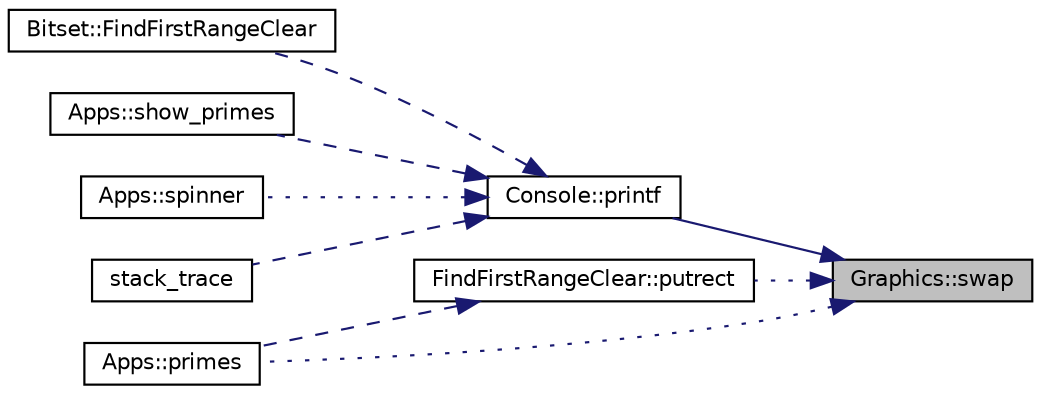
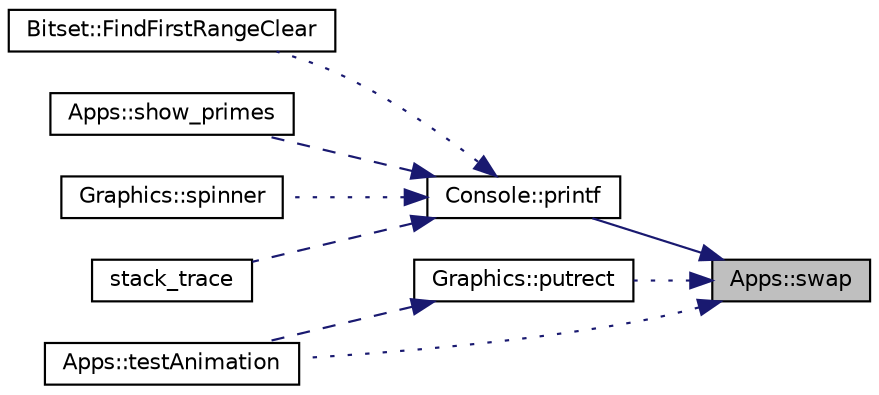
edge "Bitset::FindFirstRangeClear" -> "Console::printf": style dashed -> dotted
node "Apps::spinner": label "Apps::spinner" -> "Graphics::spinner"
node "FindFirstRangeClear::putrect": label "FindFirstRangeClear::putrect" -> "Graphics::putrect"
node "Graphics::swap": label "Graphics::swap" -> "Apps::swap"
node "Apps::primes": label "Apps::primes" -> "Apps::testAnimation"
